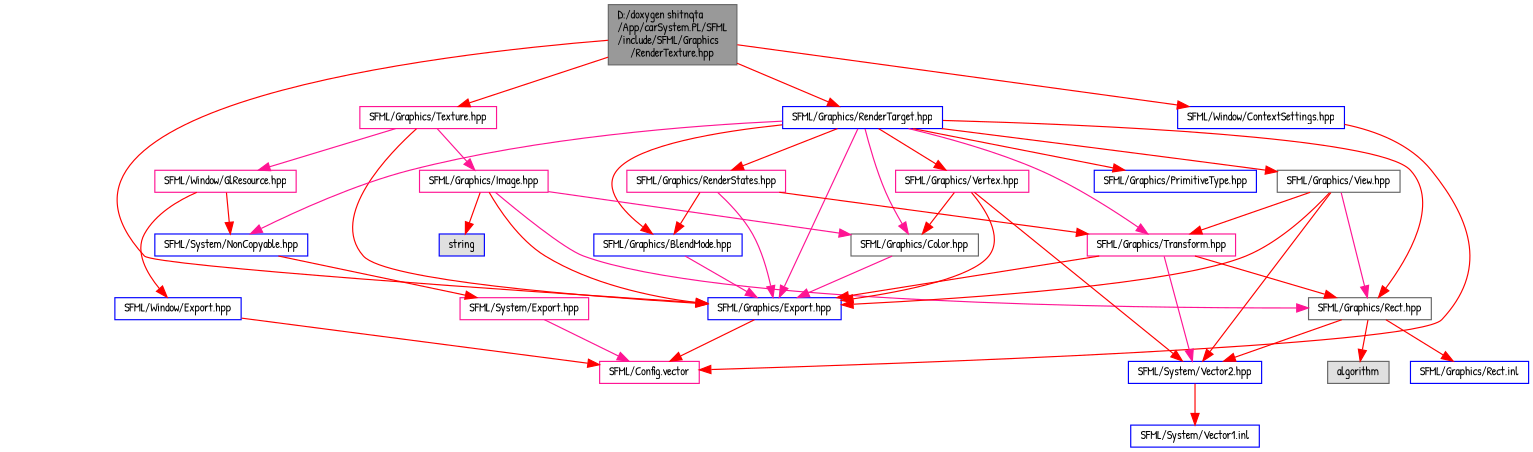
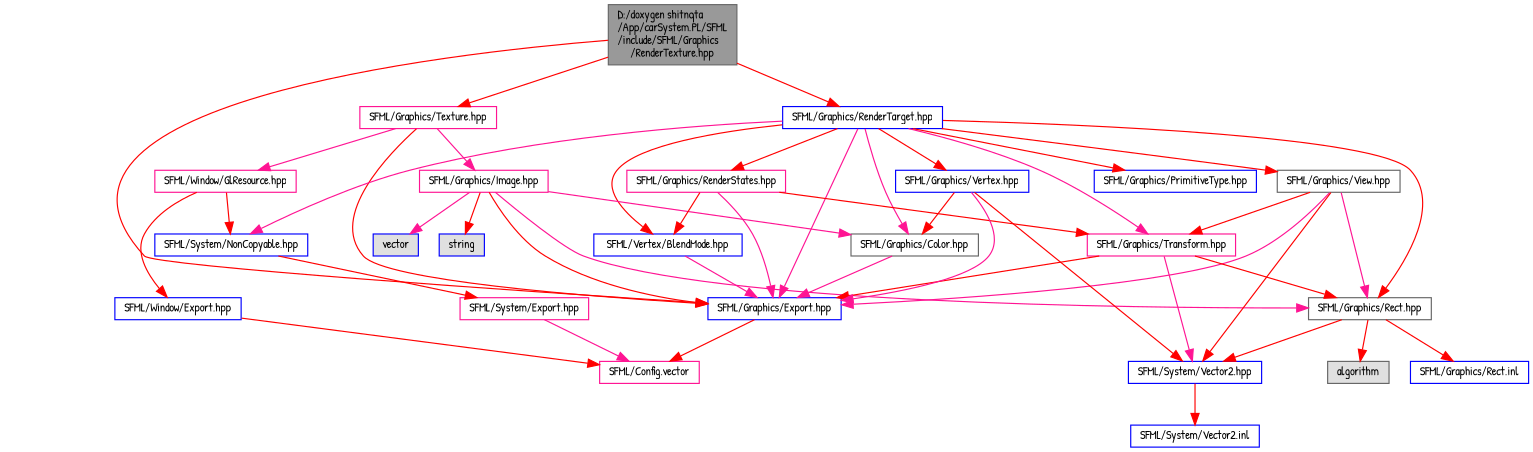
node "SFML/Window/ContextSettings.hpp": removed
node "SFML/Graphics/Vertex.hpp": color deeppink -> blue
node "vector": added
node "SFML/Graphics/BlendMode.hpp": label "SFML/Graphics/BlendMode.hpp" -> "SFML/Vertex/BlendMode.hpp"
edge "SFML/Graphics/Vertex.hpp" -> "SFML/Graphics/Export.hpp": color red -> deeppink
edge "SFML/Graphics/View.hpp" -> "SFML/Graphics/Export.hpp": color red -> deeppink
node "SFML/System/Vector1.inl": label "SFML/System/Vector1.inl" -> "SFML/System/Vector2.inl"
